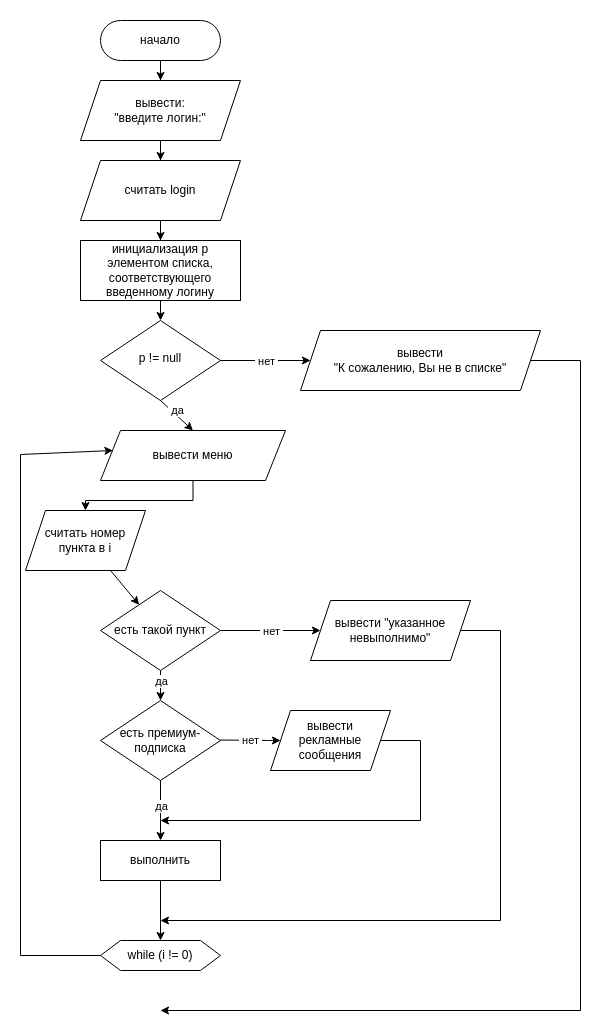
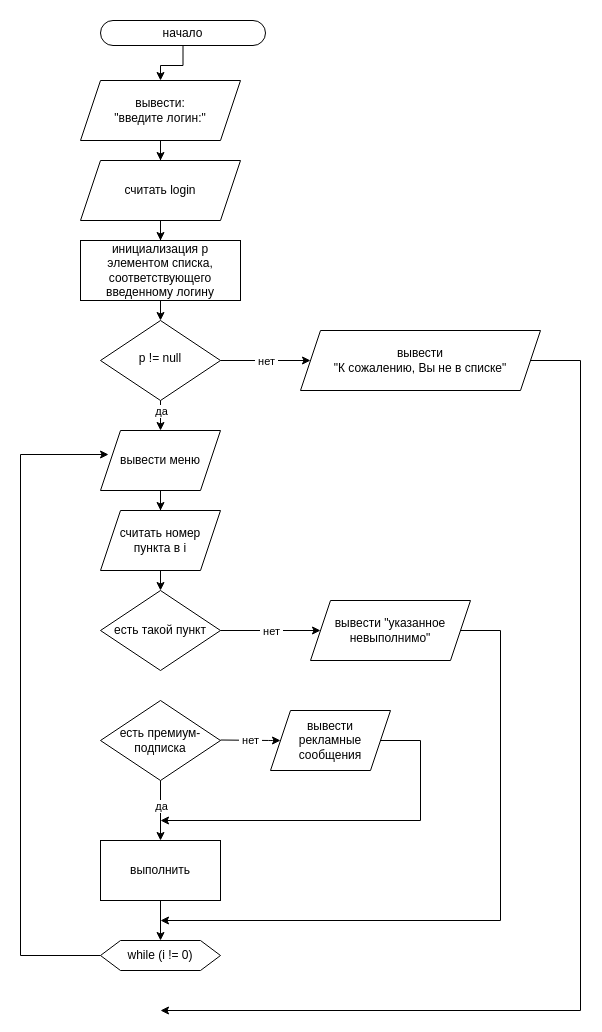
node "начало": size 120x40 -> 165x25
node "вывести меню": size 185x50 -> 120x60
node "считать номер пункта в i": moved (86, 541) -> (161, 541)
edge "есть такой пункт" -> "есть премиум-подписка": removed, label "да"
node "выполнить": size 120x40 -> 120x60
